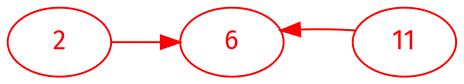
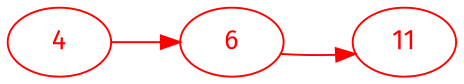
edge "11" -> "6": reversed
node "2": label "2" -> "4"
